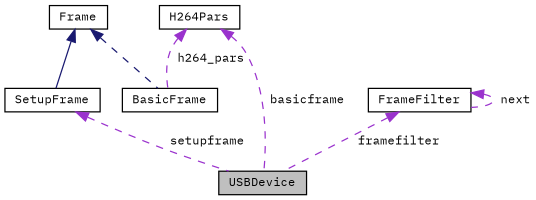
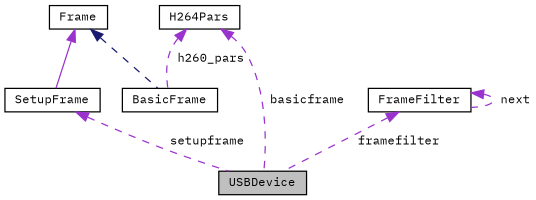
edge "BasicFrame" -> "H264Pars": label " h264_pars" -> " h260_pars"
edge "SetupFrame" -> "Frame": color midnightblue -> darkorchid3
